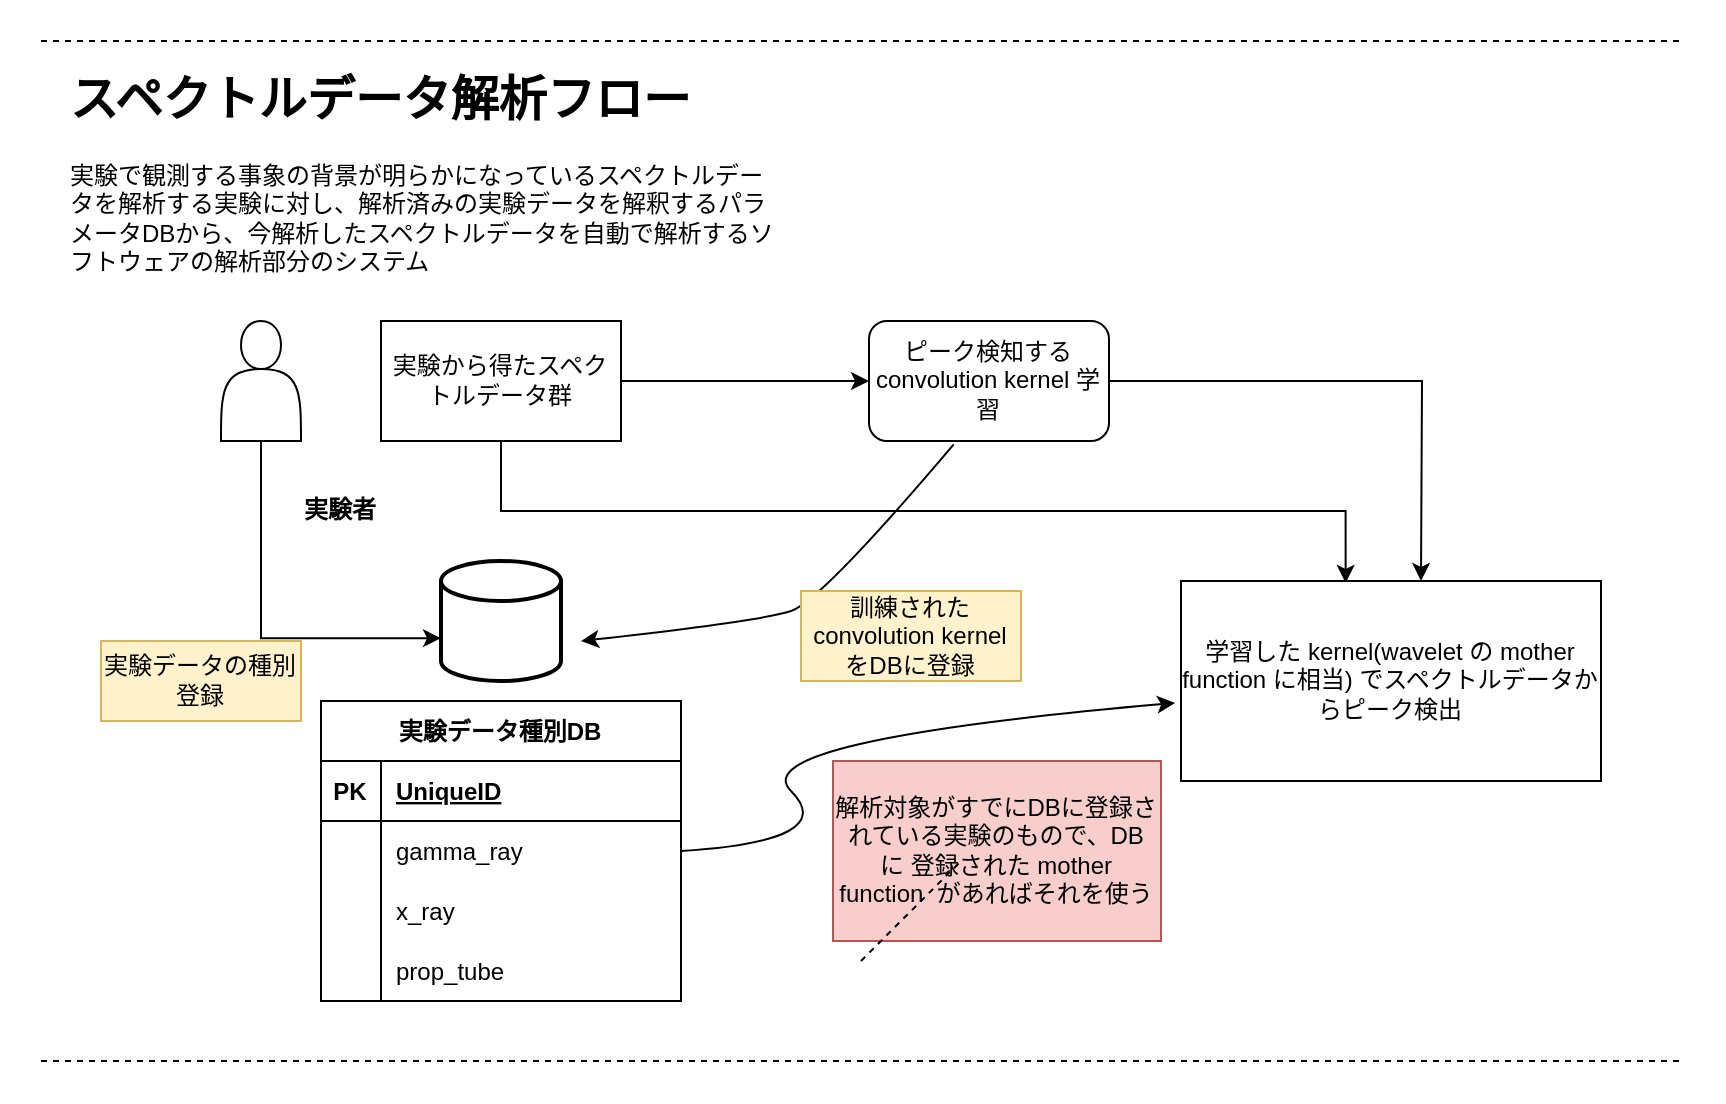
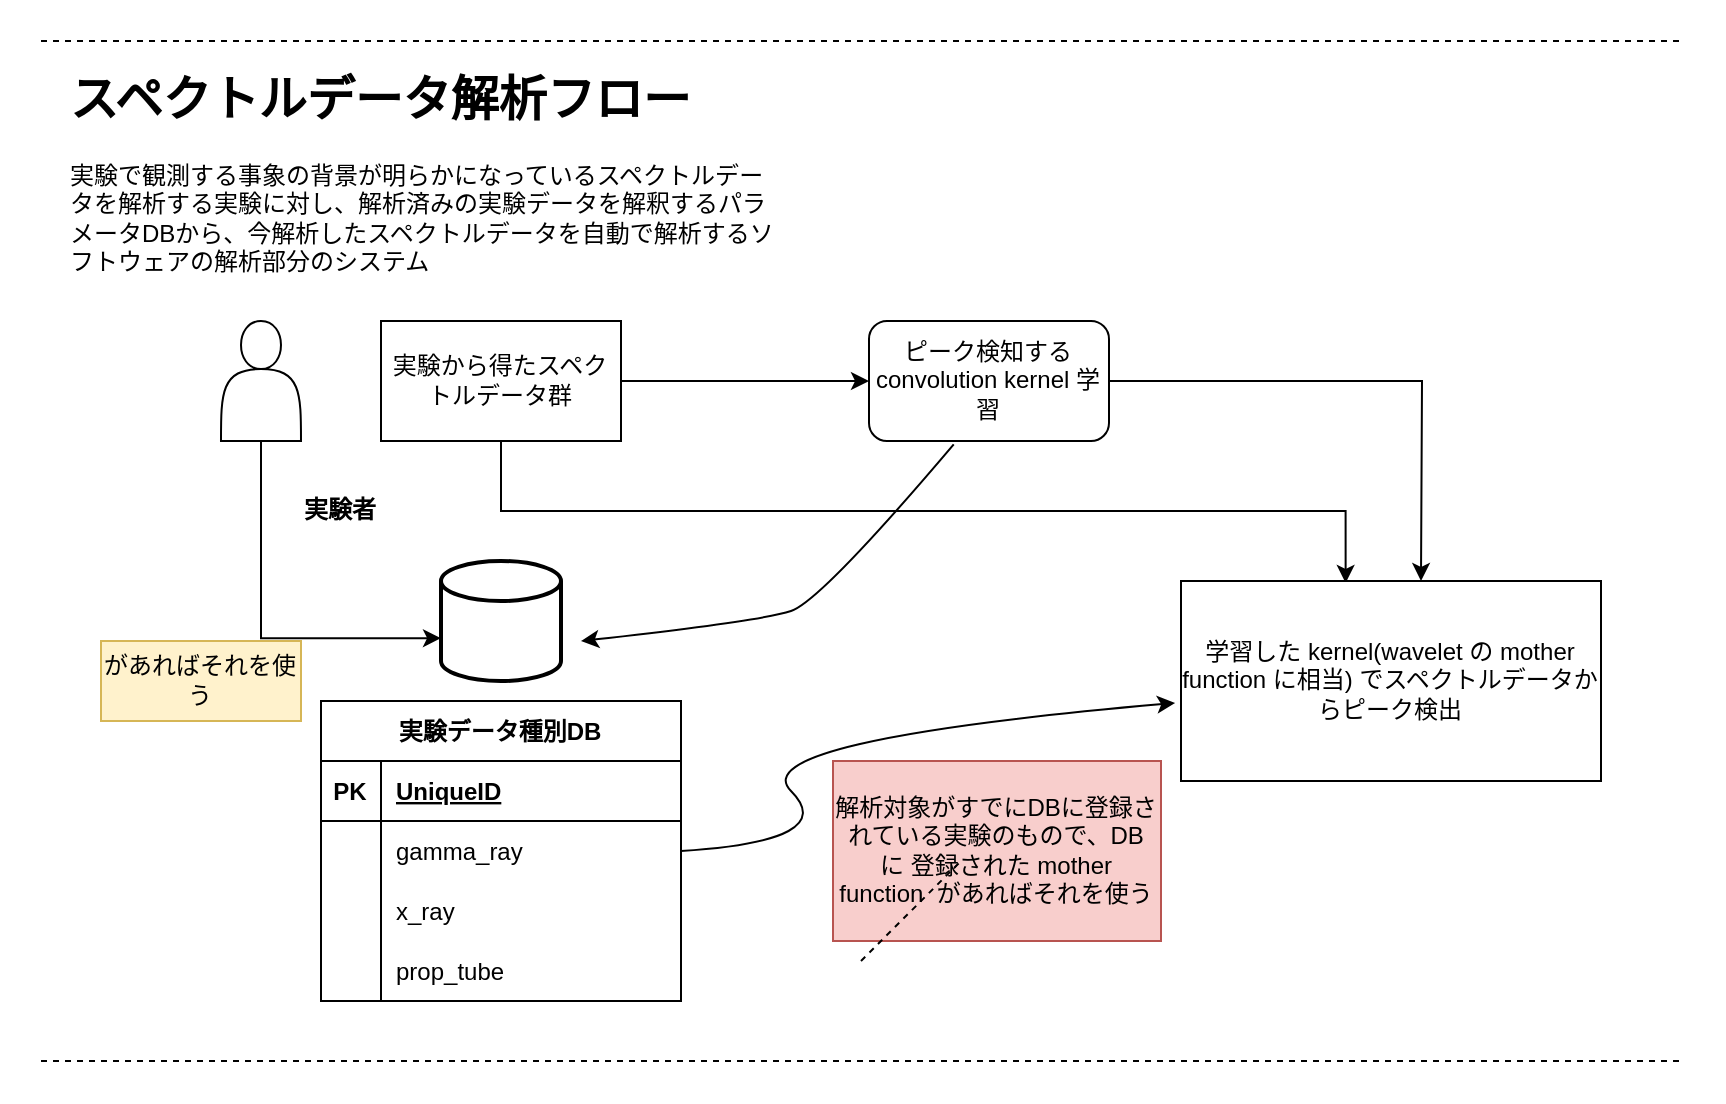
node "訓練された convolution kernel をDBに登録": removed
node "実験データの種別登録": label "実験データの種別登録" -> "があればそれを使う"
